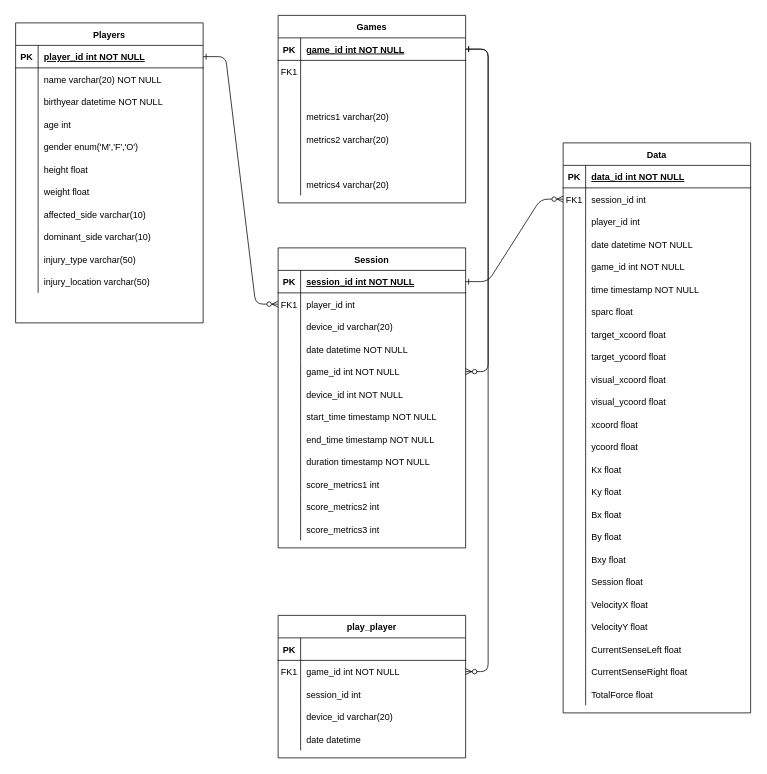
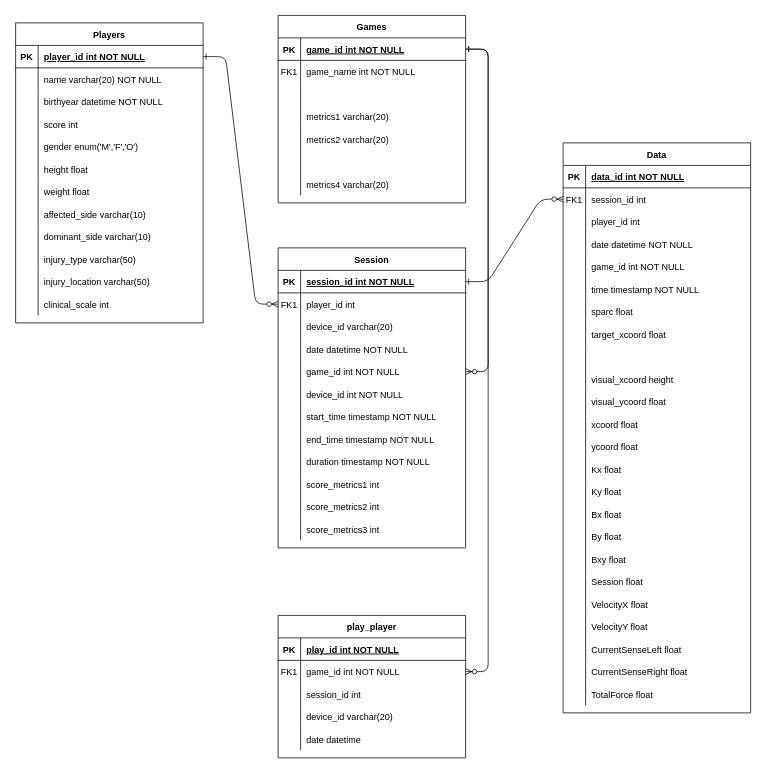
node "game_name int NOT NULL": added
node "age int": label "age int" -> "score int"
node "clinical_scale int": added
node "target_ycoord float": removed
node "visual_xcoord float": label "visual_xcoord float" -> "visual_xcoord height"
node "play_id int NOT NULL": added
